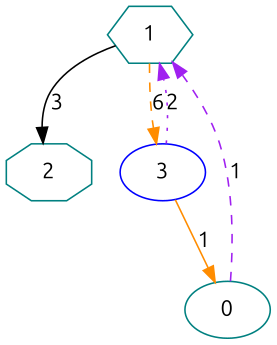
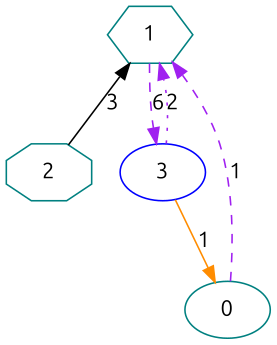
edge "1" -> "2": reversed
edge "1" -> "3": color darkorange -> purple
